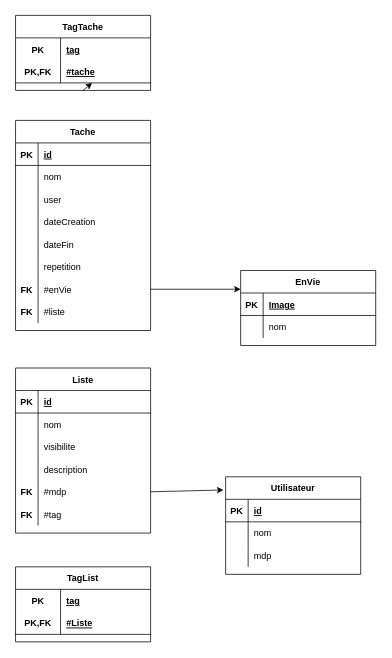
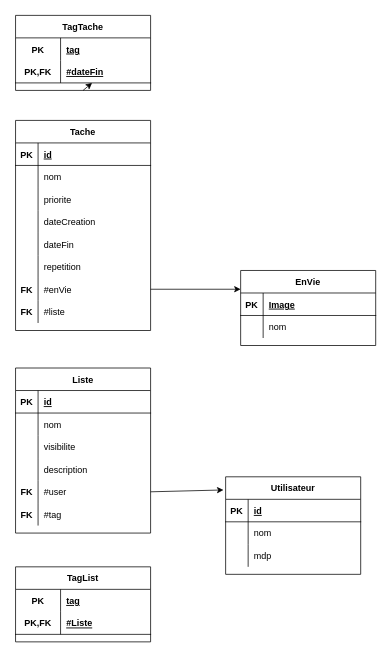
node "#tache": label "#tache" -> "#dateFin"
node "user": label "user" -> "priorite"
node "#mdp": label "#mdp" -> "#user"
